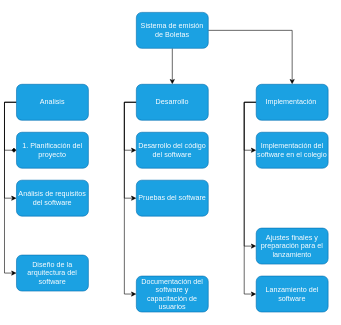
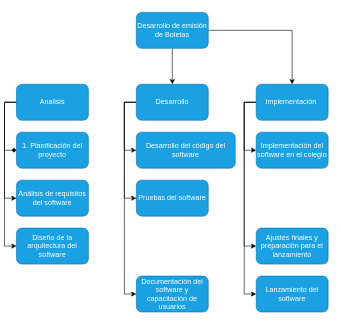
node "Sistema de emisión de Boletas": label "Sistema de emisión de Boletas" -> "Desarrollo de emisión de Boletas"
node "Desarrollo del código del software": size 72x36 -> 99x36
node "Diseño de la arquitectura del software": moved (53, 273) -> (53, 246)
